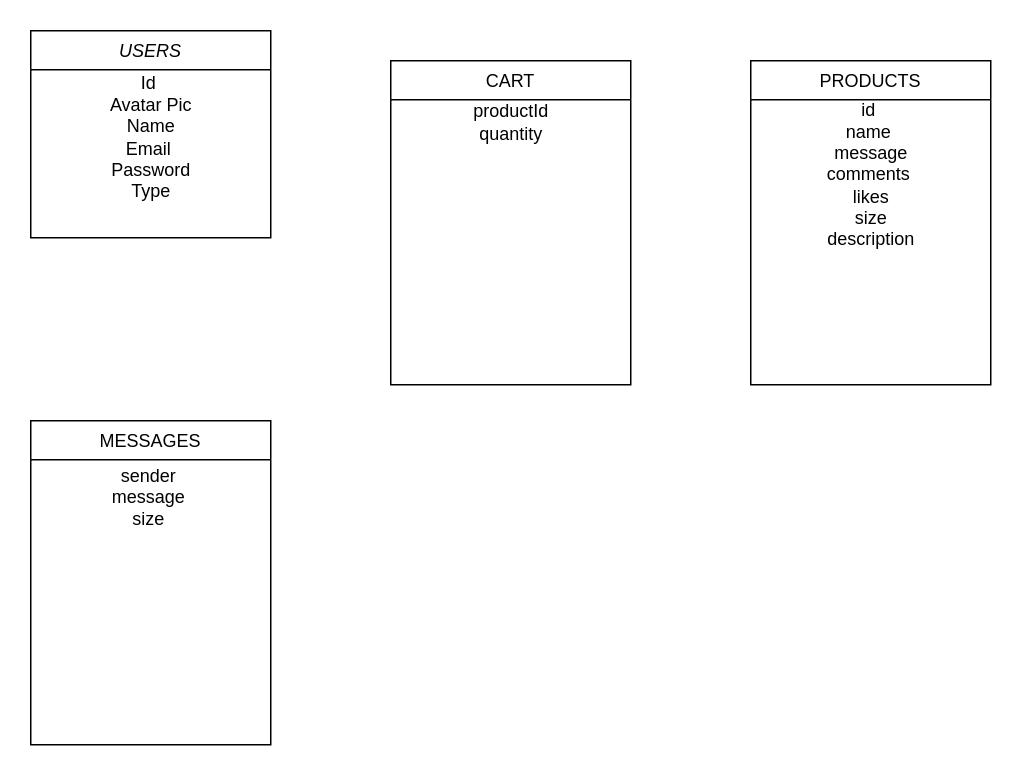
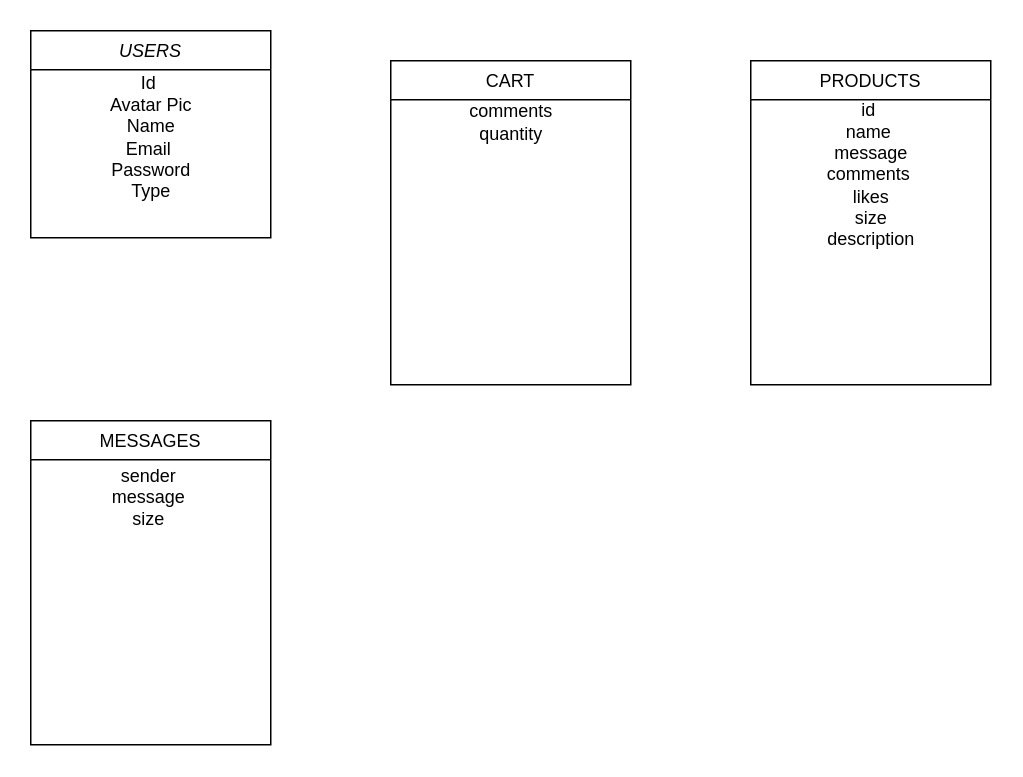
node "productId quantity": label "productId quantity" -> "comments quantity"
